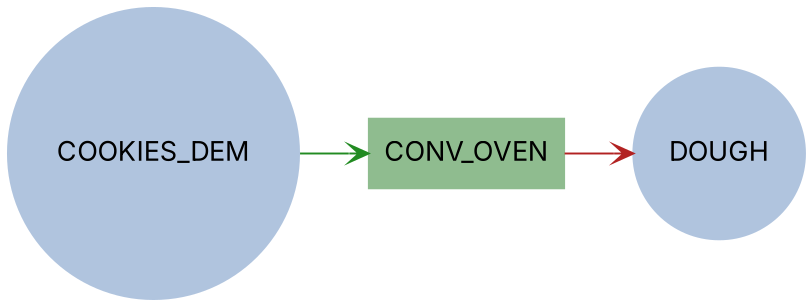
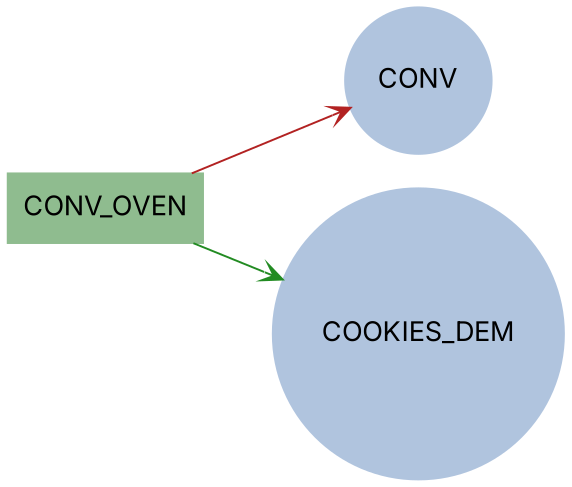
edge "COOKIES_DEM" -> "CONV_OVEN": reversed
node "DOUGH": label "DOUGH" -> "CONV"
